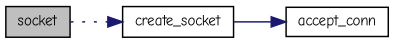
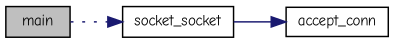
node "socket": label "socket" -> "main"
node "create_socket": label "create_socket" -> "socket_socket"
